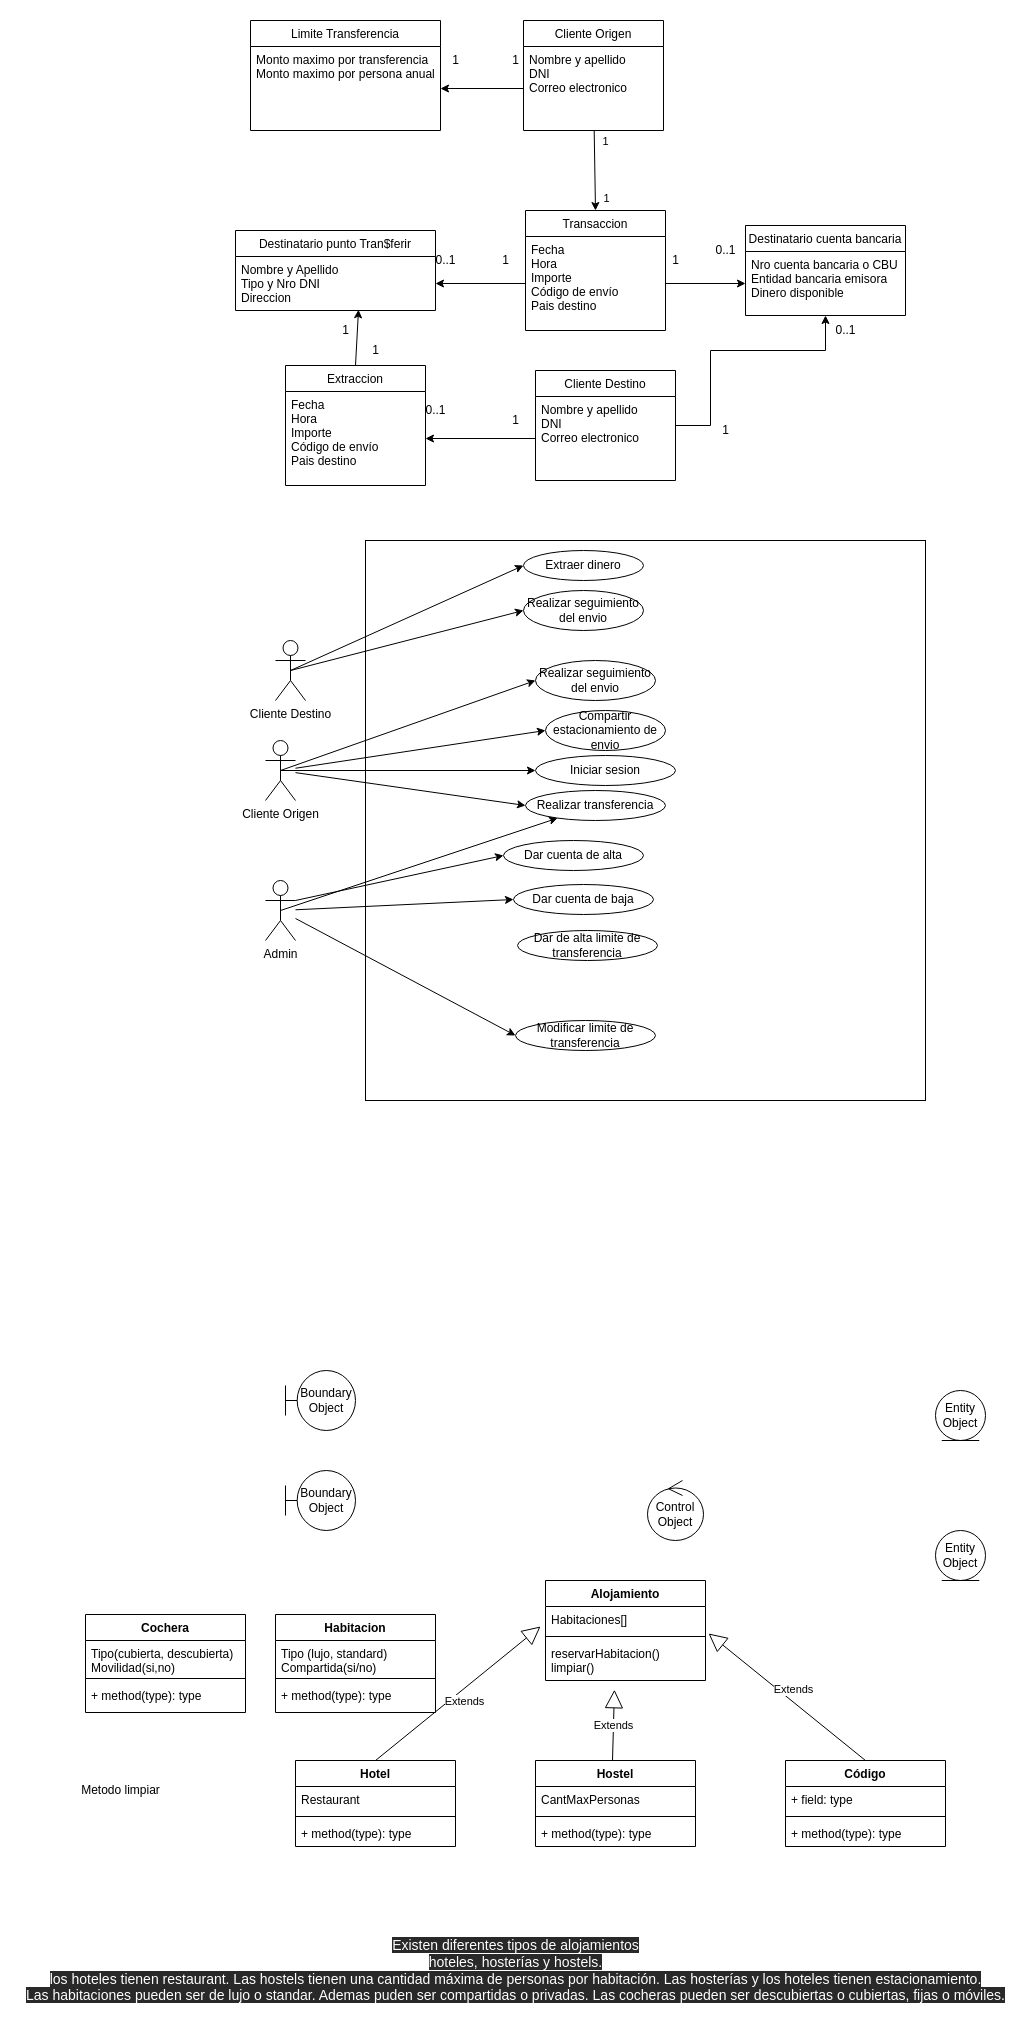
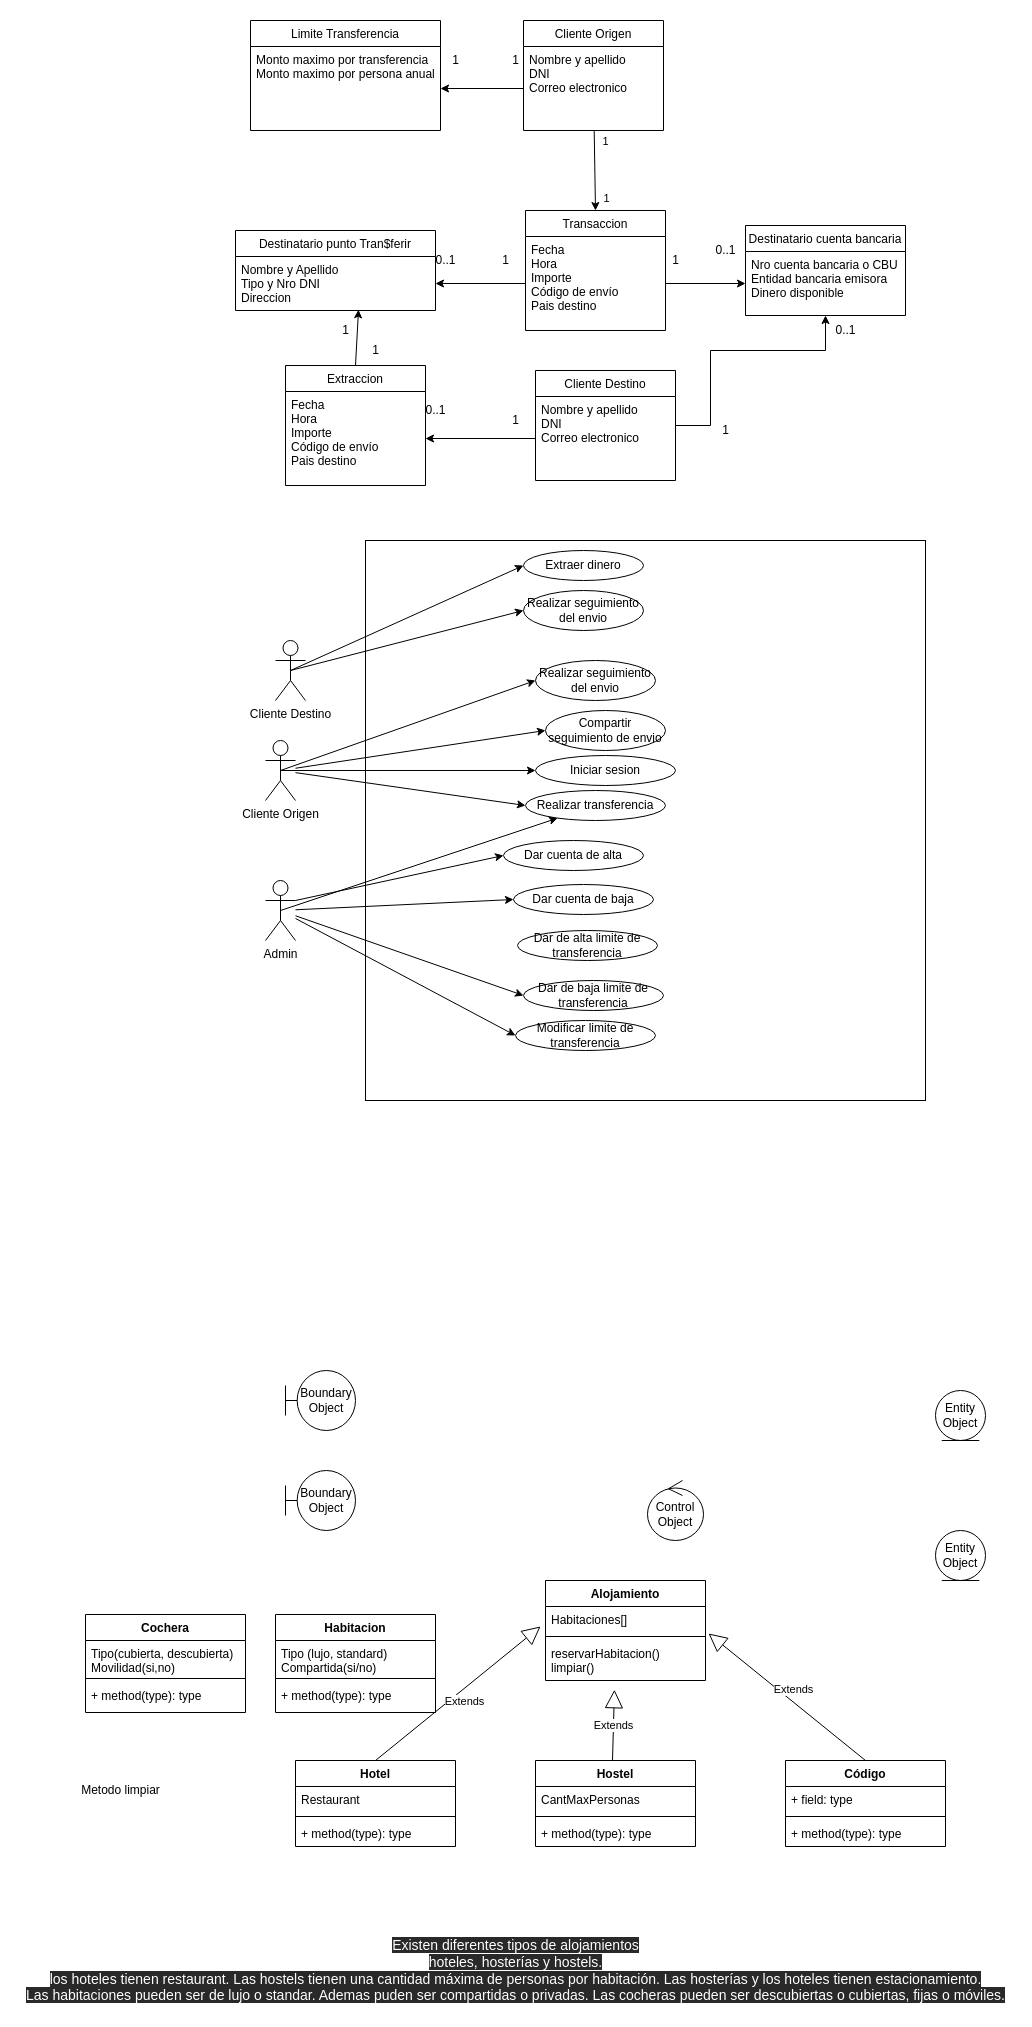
node "Compartir estacionamiento de envio": label "Compartir estacionamiento de envio" -> "Compartir seguimiento de envio"
edge "Admin" -> "Dar de baja limite de transferencia": added
node "Dar de baja limite de transferencia": added
